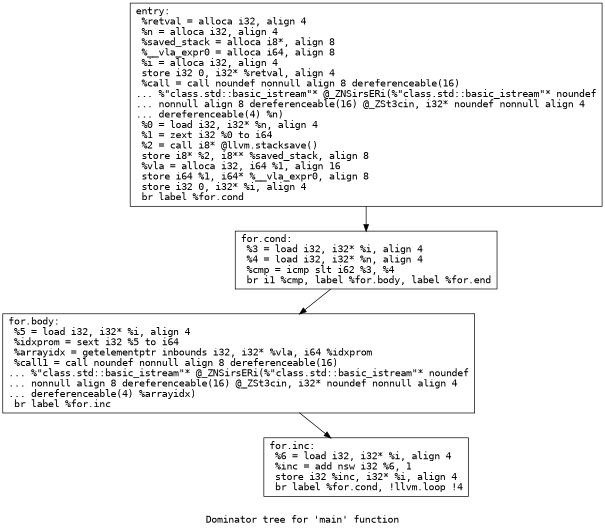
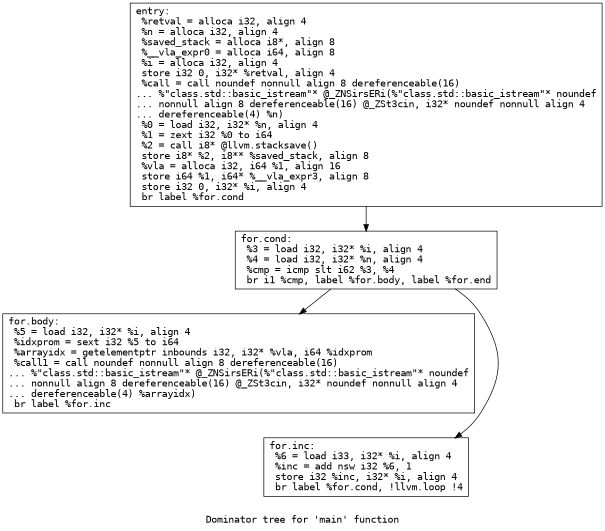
node "entry:": text "store i64 %1, i64* %__vla_expr0, align 8" -> "store i64 %1, i64* %__vla_expr3, align 8"
edge "for.body:" -> "for.inc:": now "for.cond:" -> "for.inc:"
node "for.inc:": text "%6 = load i32, i32* %i, align 4" -> "%6 = load i33, i32* %i, align 4"
